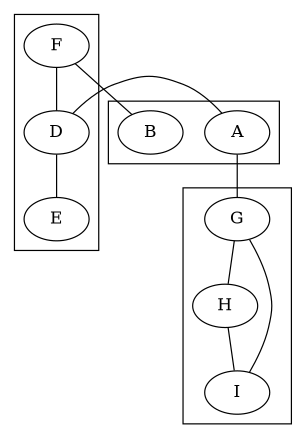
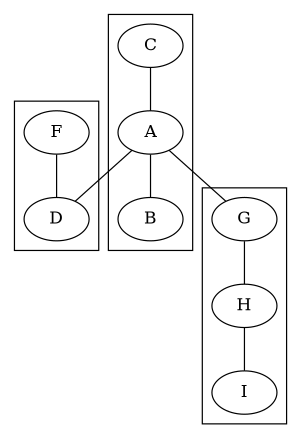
node "C": added
edge "F" -- "B": now "A" -- "B"
node "E": removed
edge "G" -- "I": removed
